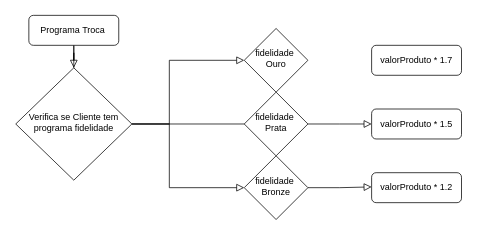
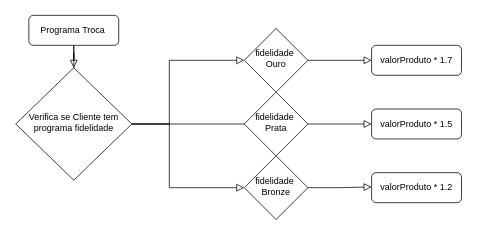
edge "fidelidade Ouro" -> "valorProduto * 1.7": added
